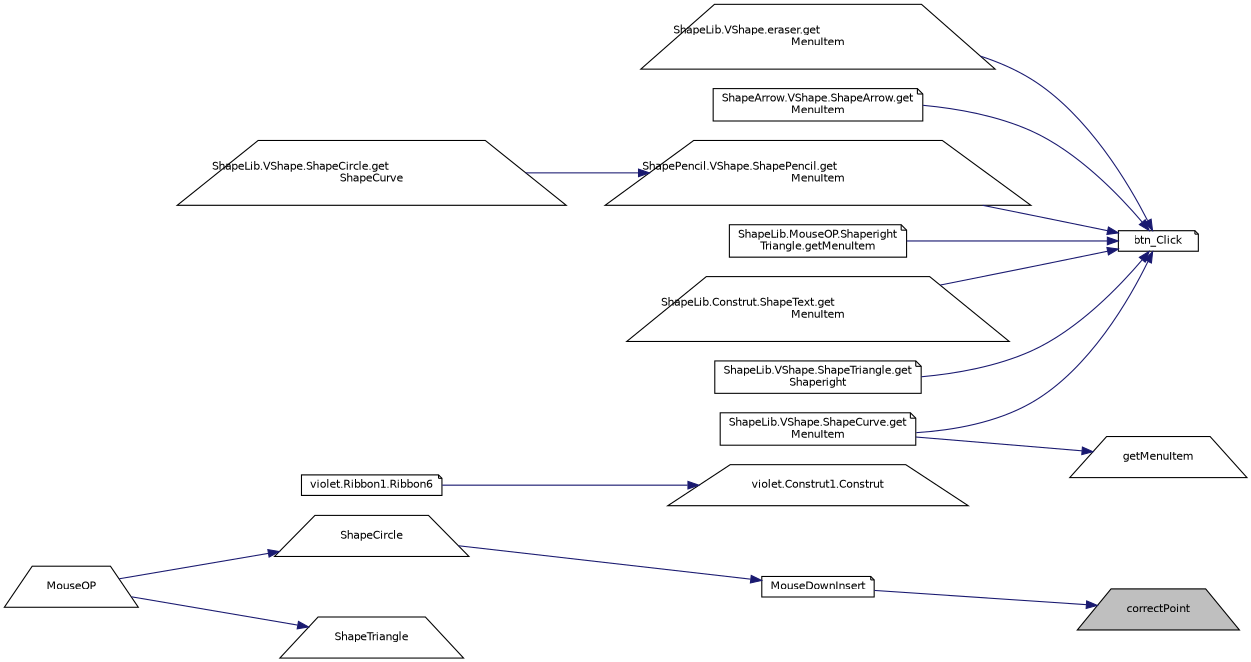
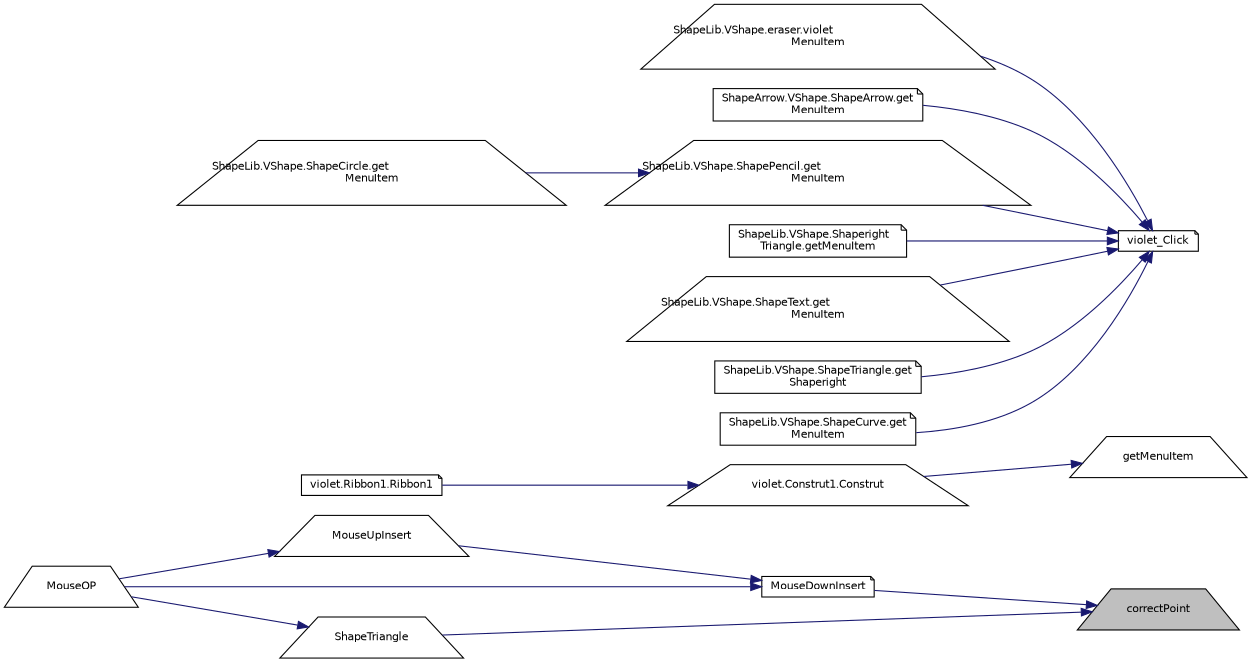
node "ShapeLib.VShape.eraser.get MenuItem": label "ShapeLib.VShape.eraser.get MenuItem" -> "ShapeLib.VShape.eraser.violet MenuItem"
node "ShapeLib.VShape.ShapeCircle.get ShapeCurve": label "ShapeLib.VShape.ShapeCircle.get ShapeCurve" -> "ShapeLib.VShape.ShapeCircle.get MenuItem"
node "ShapePencil.VShape.ShapePencil.get MenuItem": label "ShapePencil.VShape.ShapePencil.get MenuItem" -> "ShapeLib.VShape.ShapePencil.get MenuItem"
node "ShapeLib.MouseOP.Shaperight Triangle.getMenuItem": label "ShapeLib.MouseOP.Shaperight Triangle.getMenuItem" -> "ShapeLib.VShape.Shaperight Triangle.getMenuItem"
node "btn_Click": label "btn_Click" -> "violet_Click"
node "ShapeLib.Construt.ShapeText.get MenuItem": label "ShapeLib.Construt.ShapeText.get MenuItem" -> "ShapeLib.VShape.ShapeText.get MenuItem"
edge "ShapeLib.VShape.ShapeCurve.get MenuItem" -> "getMenuItem": now "violet.Construt1.Construt" -> "getMenuItem"
node "violet.Ribbon1.Ribbon6": label "violet.Ribbon1.Ribbon6" -> "violet.Ribbon1.Ribbon1"
node "ShapeCircle": label "ShapeCircle" -> "MouseUpInsert"
edge "MouseOP" -> "MouseDownInsert": added
edge "ShapeTriangle" -> "correctPoint": added
